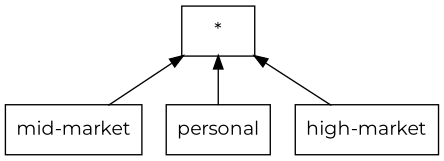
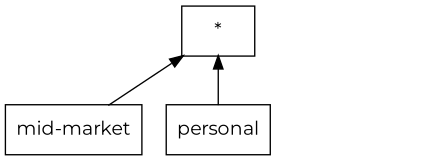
node "high-market": removed
